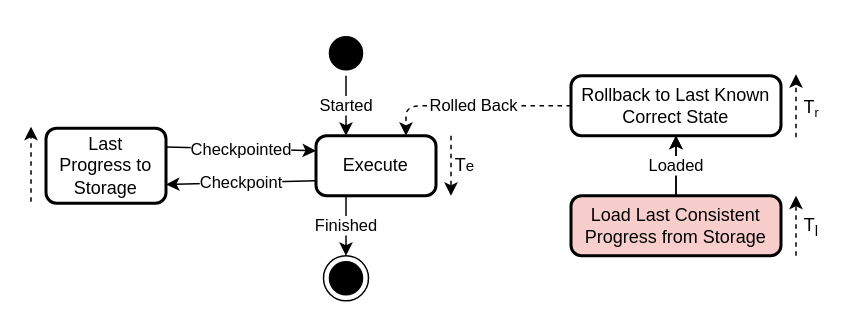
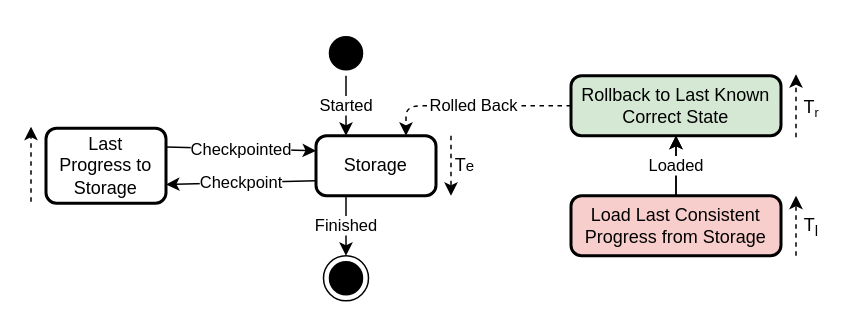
node "Rollback to Last Known Correct State": fillcolor #ffffff -> #d5e8d4
node "Execute": label "Execute" -> "Storage"
